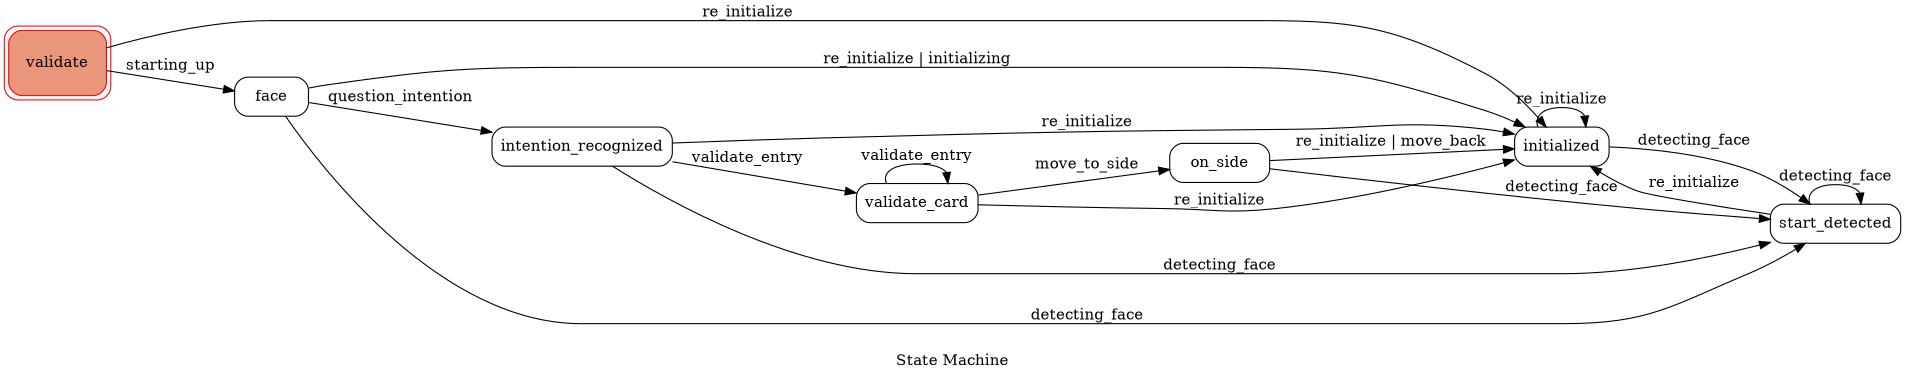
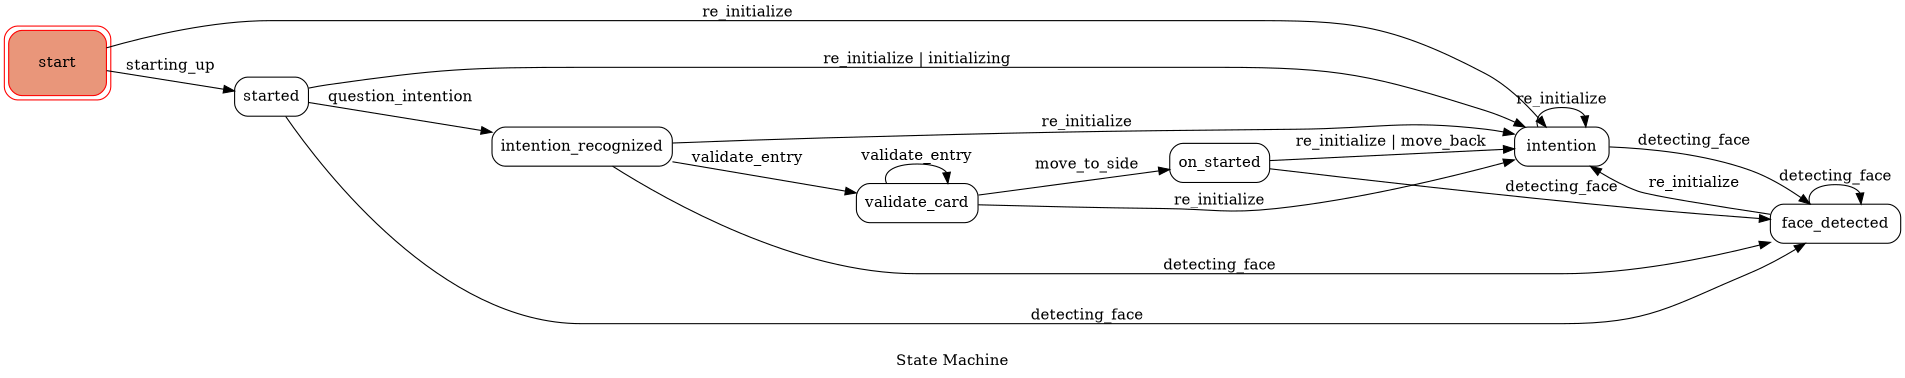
node "validate": label "validate" -> "start"
node "face": label "face" -> "started"
node "initialized": label "initialized" -> "intention"
node "on_side": label "on_side" -> "on_started"
node "start_detected": label "start_detected" -> "face_detected"
